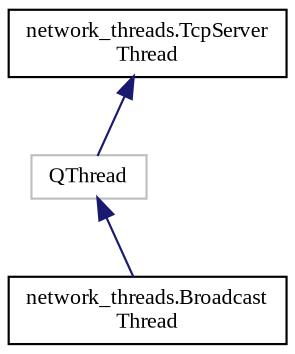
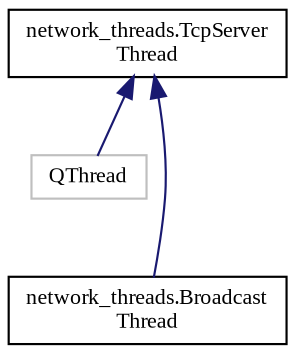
edge "network_threads.Broadcast Thread" -> "QThread": now "network_threads.Broadcast Thread" -> "network_threads.TcpServer Thread"
